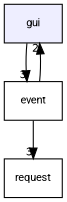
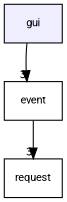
edge "event" -> "gui": removed
